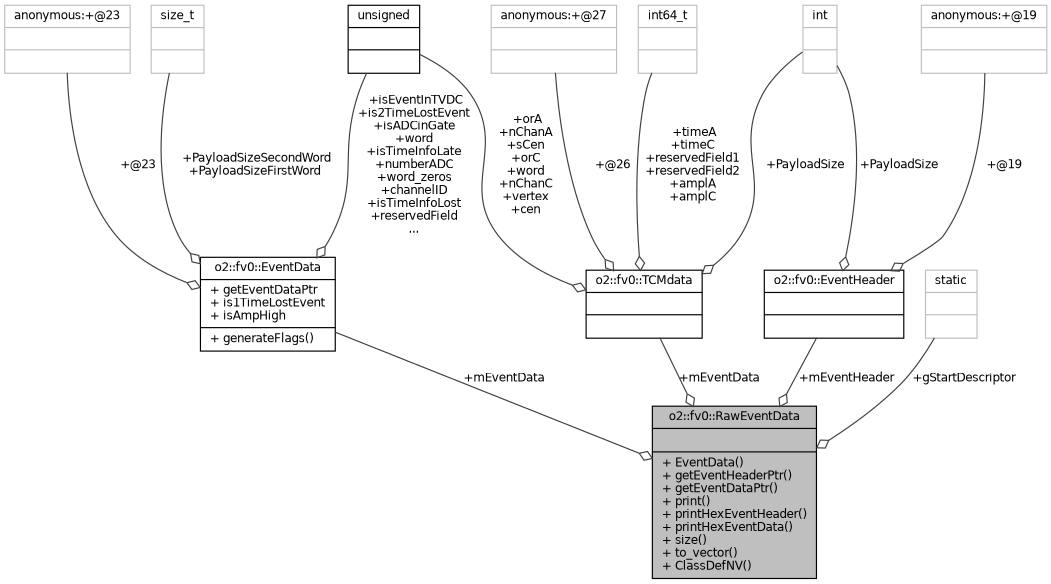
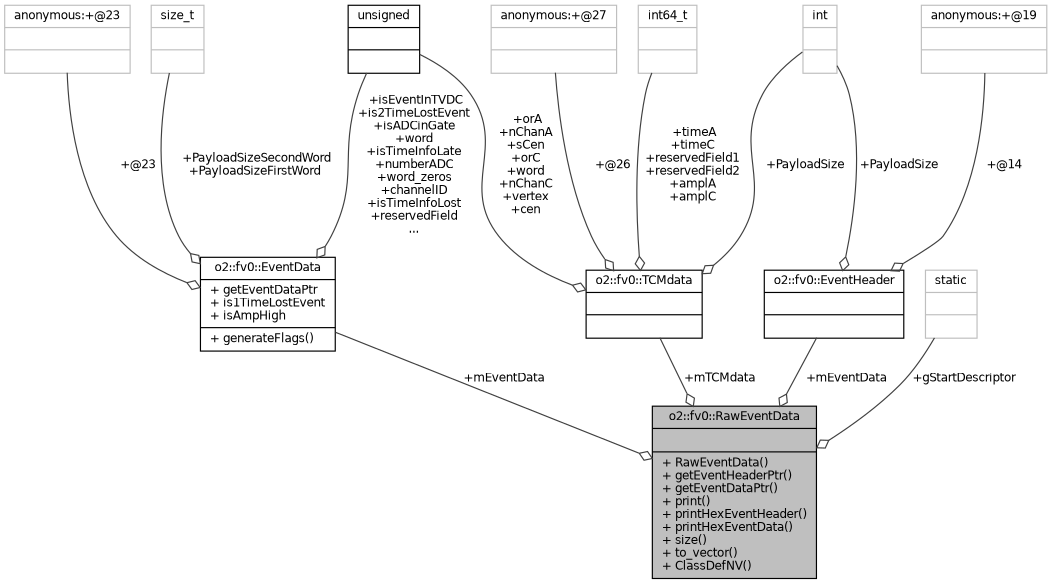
edge "anonymous:+@19" -> "o2::fv0::EventHeader": label " +@19" -> " +@14"
edge "o2::fv0::TCMdata" -> "o2::fv0::RawEventData": label " +mEventData" -> " +mTCMdata"
edge "o2::fv0::EventHeader" -> "o2::fv0::RawEventData": label " +mEventHeader" -> " +mEventData"
node "o2::fv0::RawEventData": text "+ EventData()" -> "+ RawEventData()"
